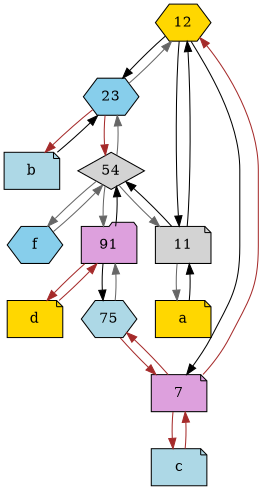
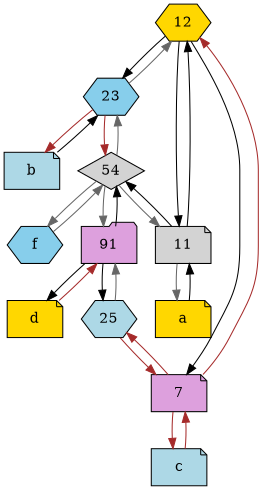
edge "91" -> "d": color brown -> black
node "75": label "75" -> "25"
